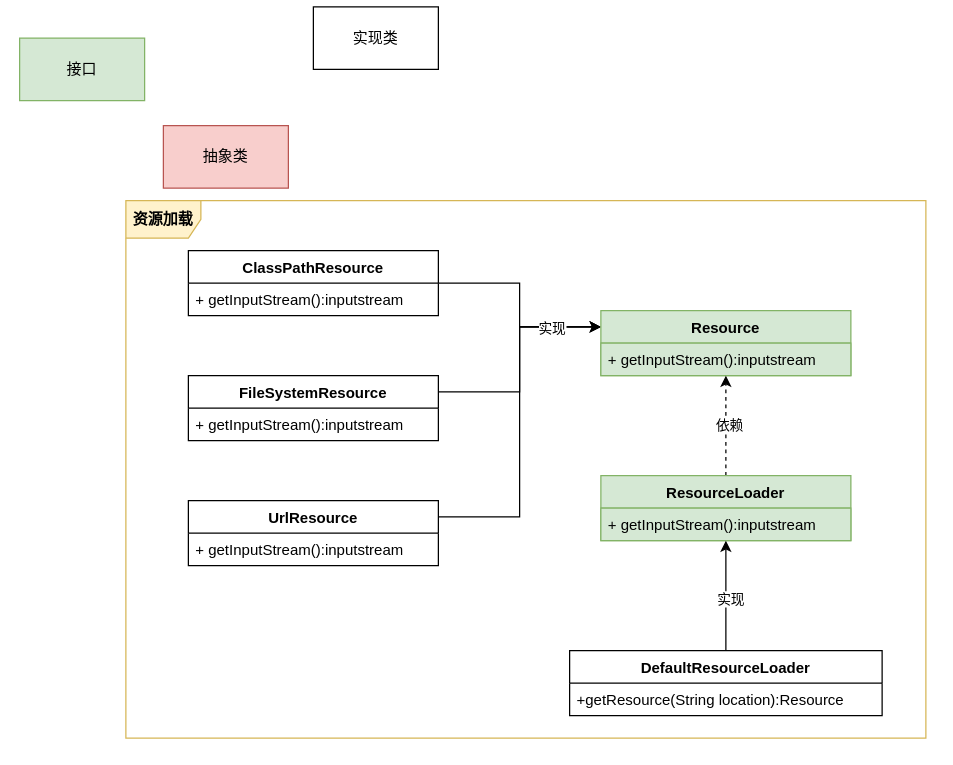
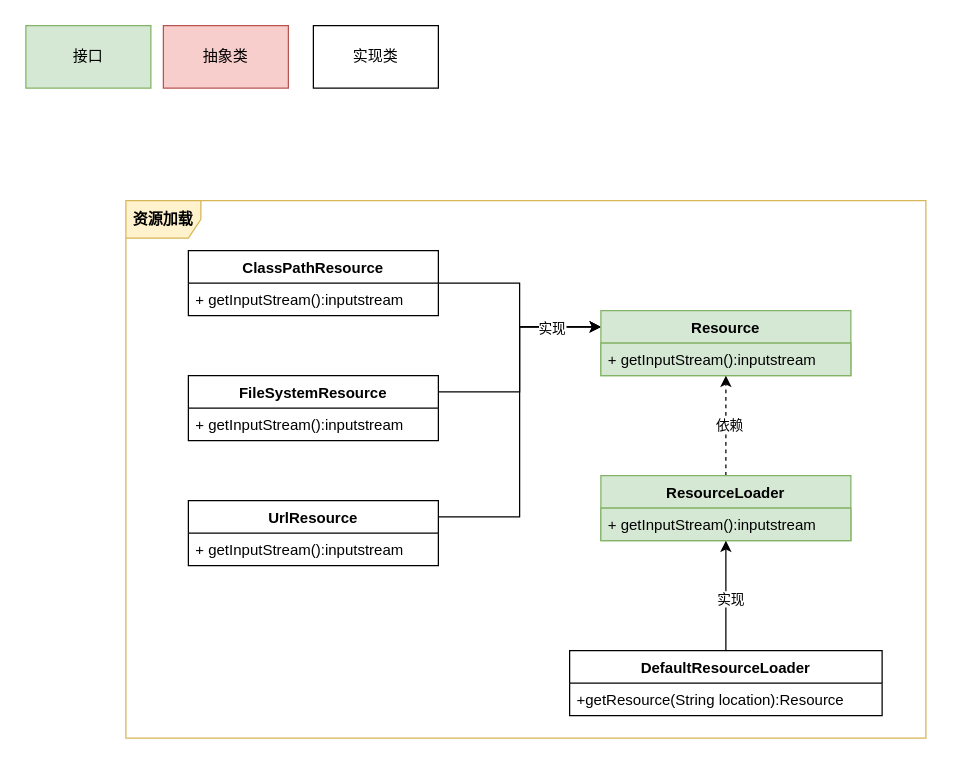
node "实现类": moved (376, 38) -> (376, 57)
node "接口": moved (82, 69) -> (88, 57)
node "抽象类": moved (226, 157) -> (226, 57)
